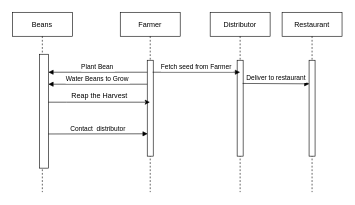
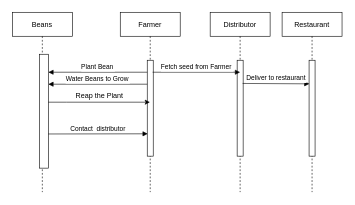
node "Reap the Harvest": label "Reap the Harvest" -> "Reap the Plant"
